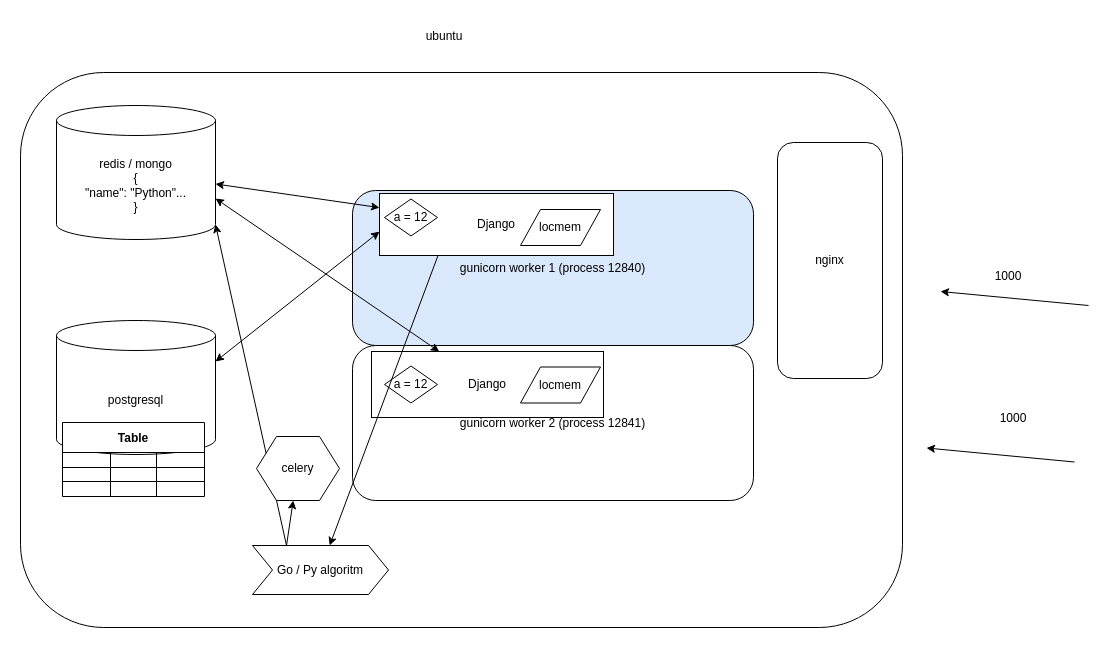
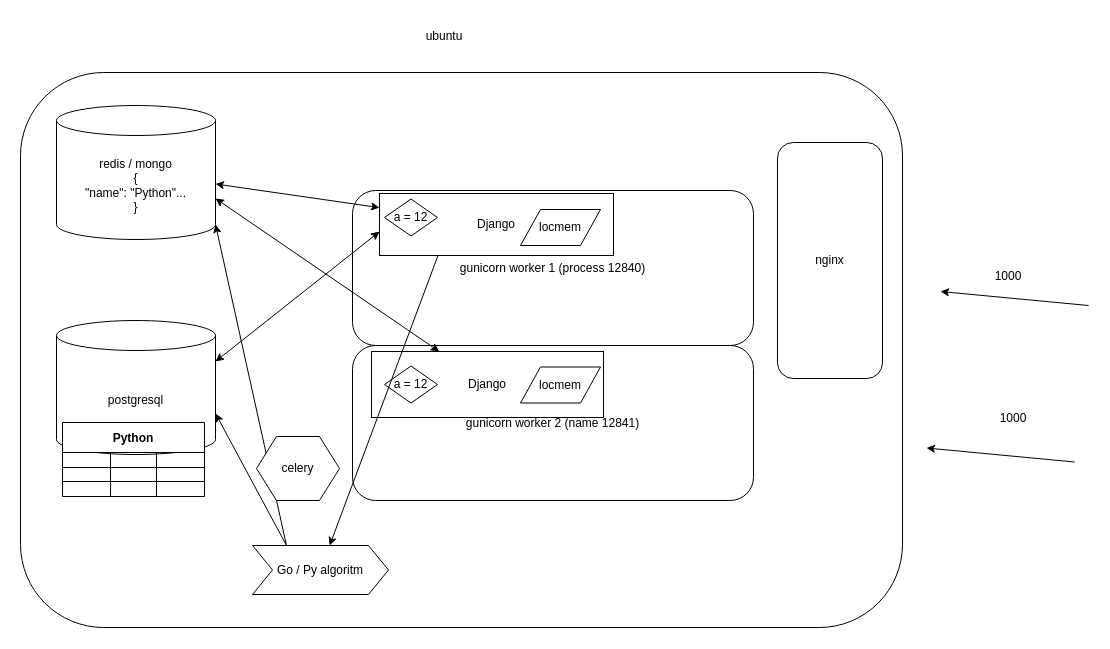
node "gunicorn worker 1 (process 12840)": fillcolor #dae8fc -> #ffffff
node "gunicorn worker 2 (process 12841)": label "gunicorn worker 2 (process 12841)" -> "gunicorn worker 2 (name 12841)"
node "Table": label "Table" -> "Python"
edge "Go / Py algoritm" -> "celery": now "Go / Py algoritm" -> "postgresql"
